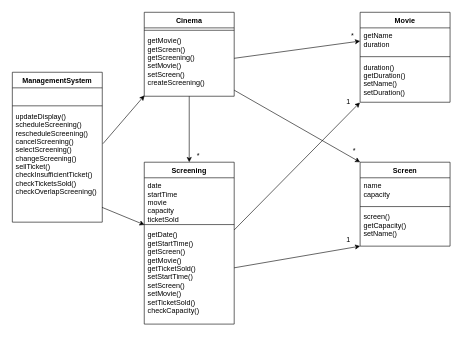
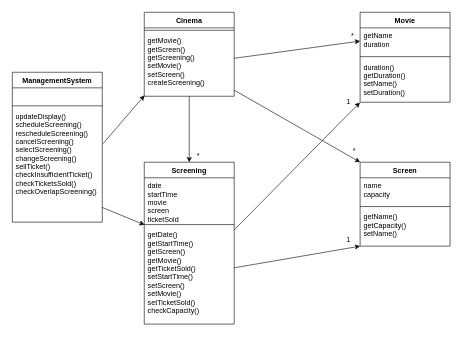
node "date startTime movie capacity ticketSold": label "date startTime movie capacity ticketSold" -> "date startTime movie screen ticketSold"
node "screen() getCapacity() setName()": label "screen() getCapacity() setName()" -> "getName() getCapacity() setName()"
